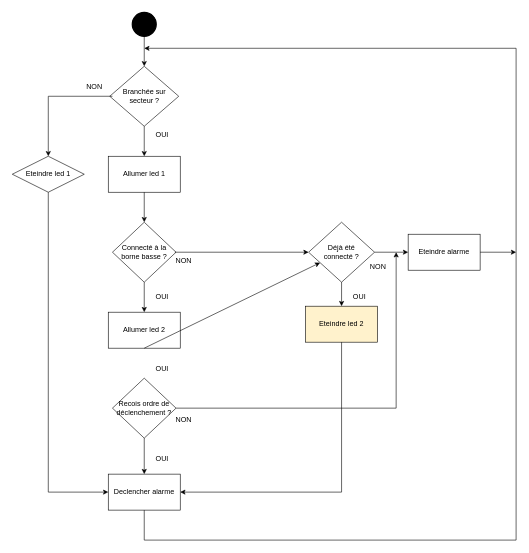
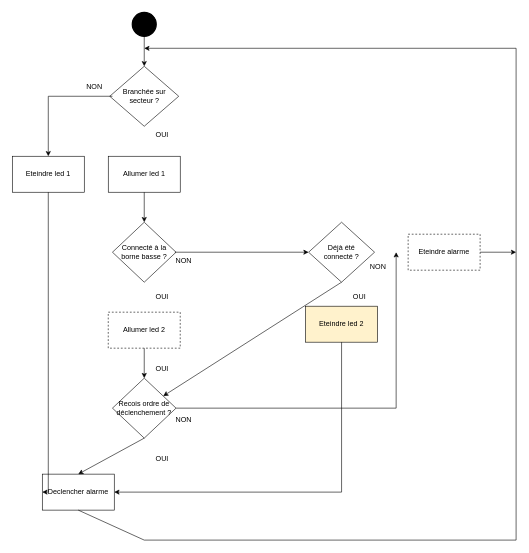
edge "Branchée sur secteur ?" -> "Allumer led 1": removed
node "Eteindre led 1": shape diamond -> rectangle
edge "Déjà été connecté ?" -> "Eteindre alarme": removed
node "Eteindre alarme": style solid -> dashed
edge "Déjà été connecté ?" -> "Eteindre led 2": now "Déjà été connecté ?" -> "Recois ordre de déclenchement ?"
edge "Connecté à la borne basse ?" -> "Allumer led 2": removed
node "Allumer led 2": style solid -> dashed
edge "Allumer led 2" -> "Déjà été connecté ?": now "Allumer led 2" -> "Recois ordre de déclenchement ?"
node "Declencher alarme": moved (144, 492) -> (78, 492)
